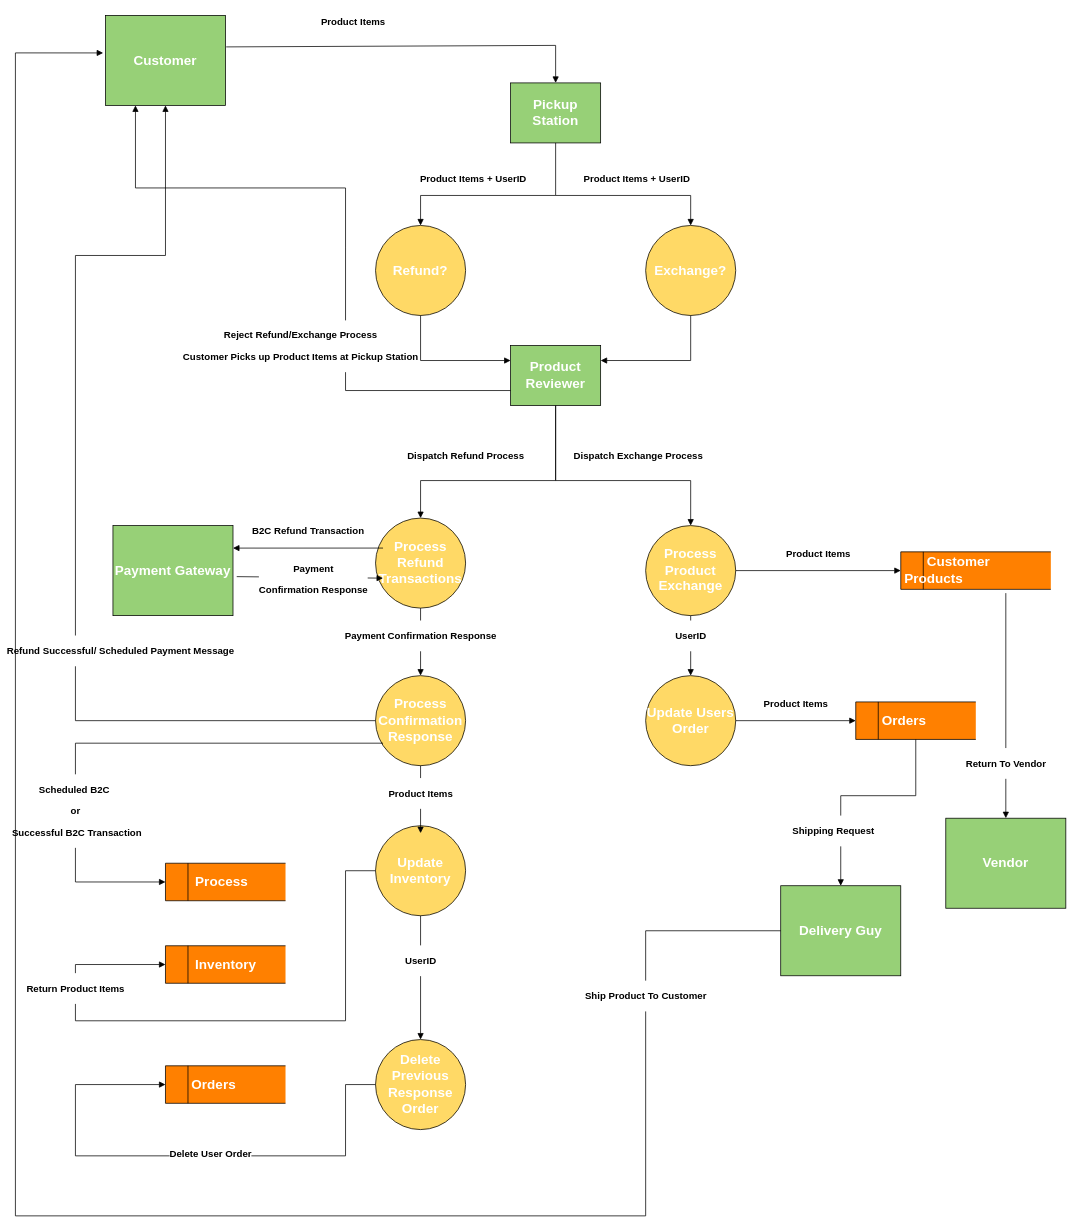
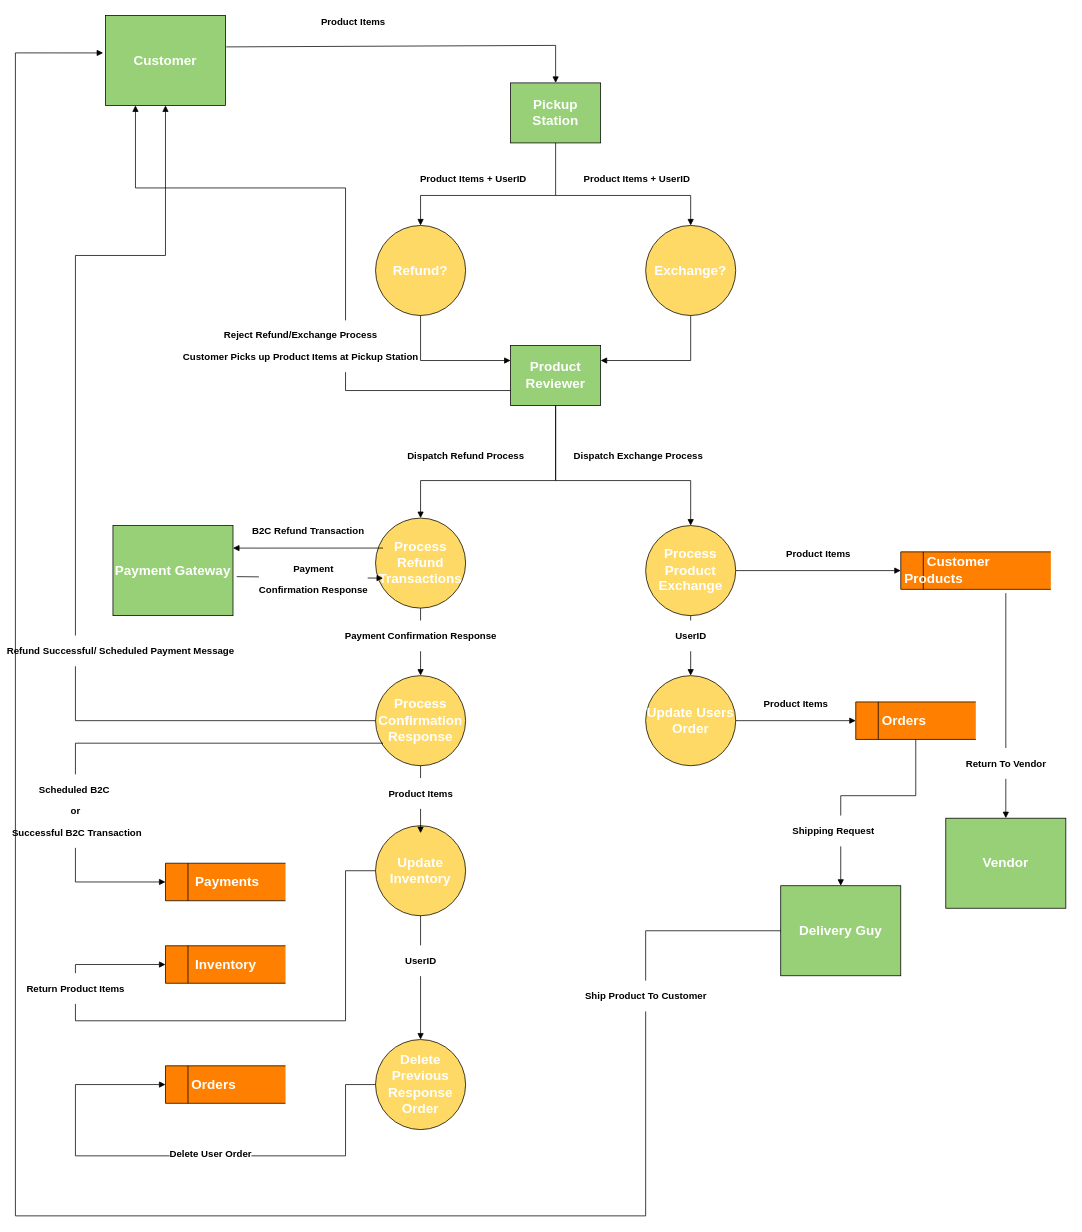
node "Process": label "Process" -> "Payments"
